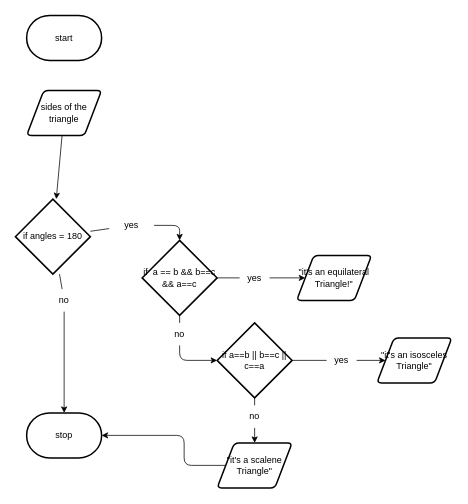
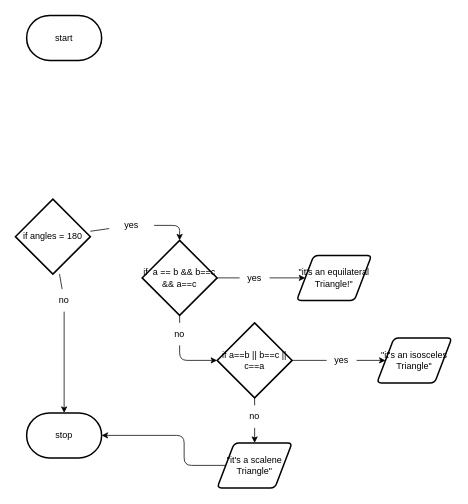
node "sides of the triangle": removed
edge "sides of the triangle" -> "if angles = 180": removed
